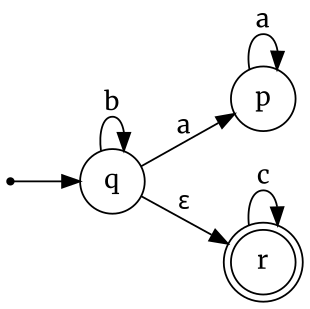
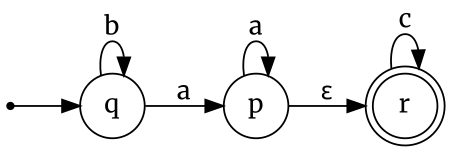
edge "q" -> "r": now "p" -> "r"
